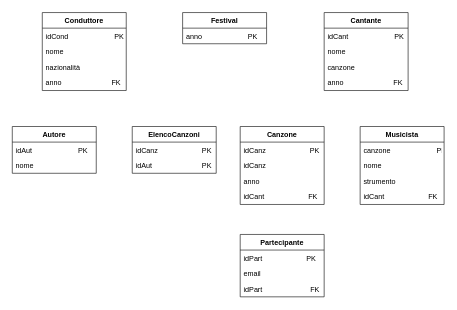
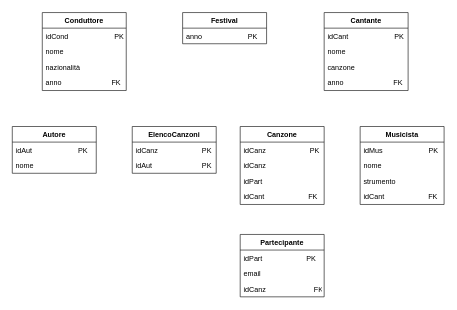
node "canzone PK": label "canzone PK" -> "idMus PK"
node "anno": label "anno" -> "idPart"
node "idPart FK": label "idPart FK" -> "idCanz FK"
